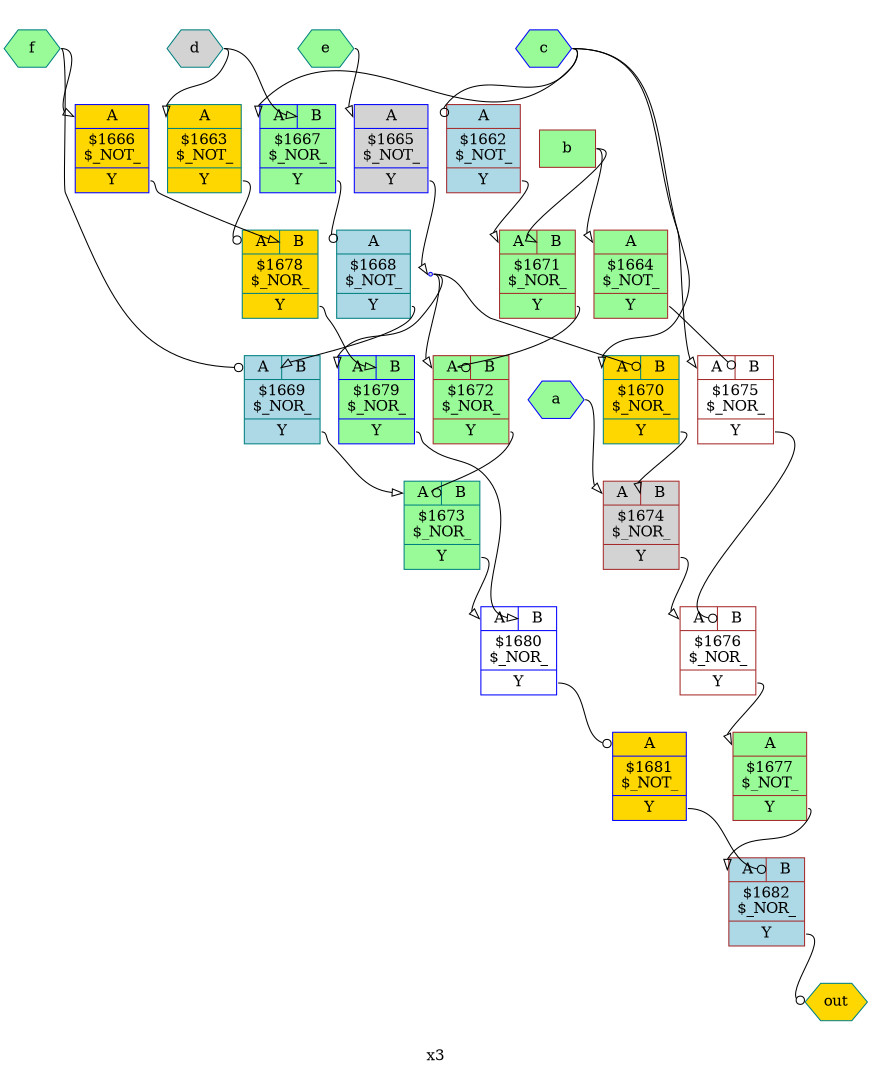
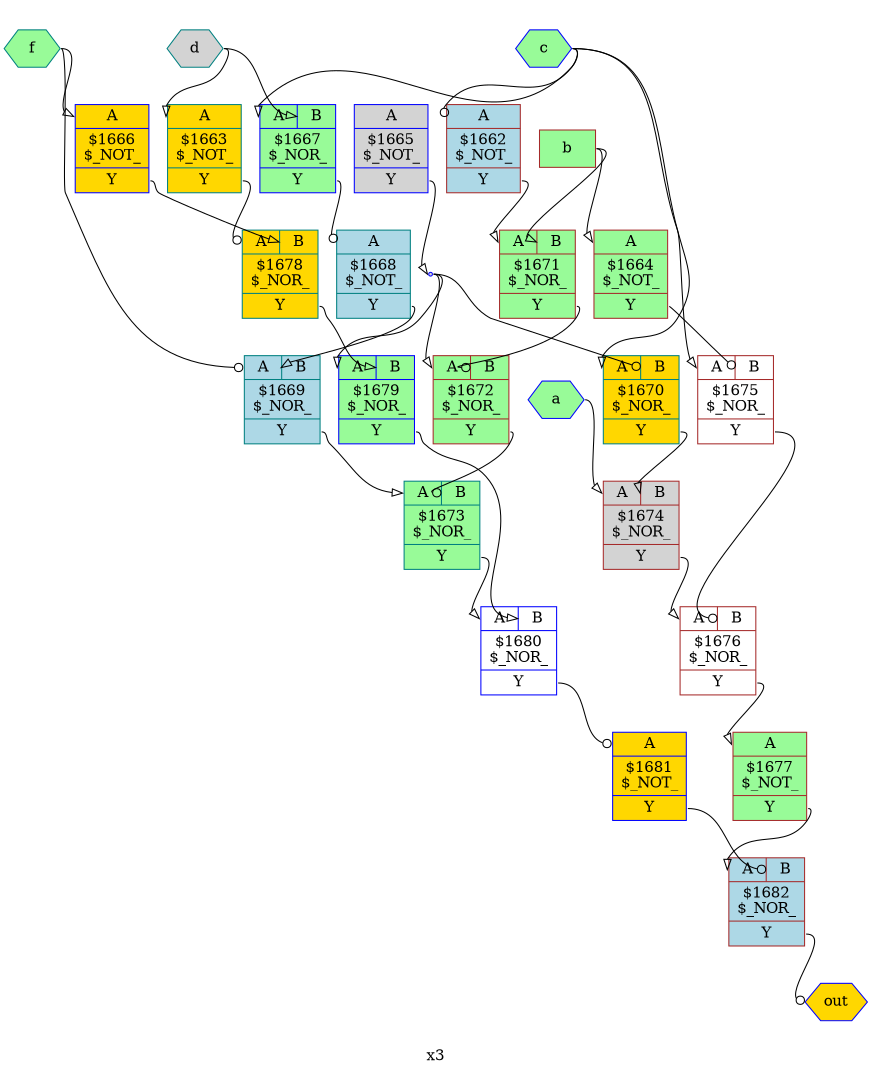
node "e": removed
node "out": color teal -> blue
